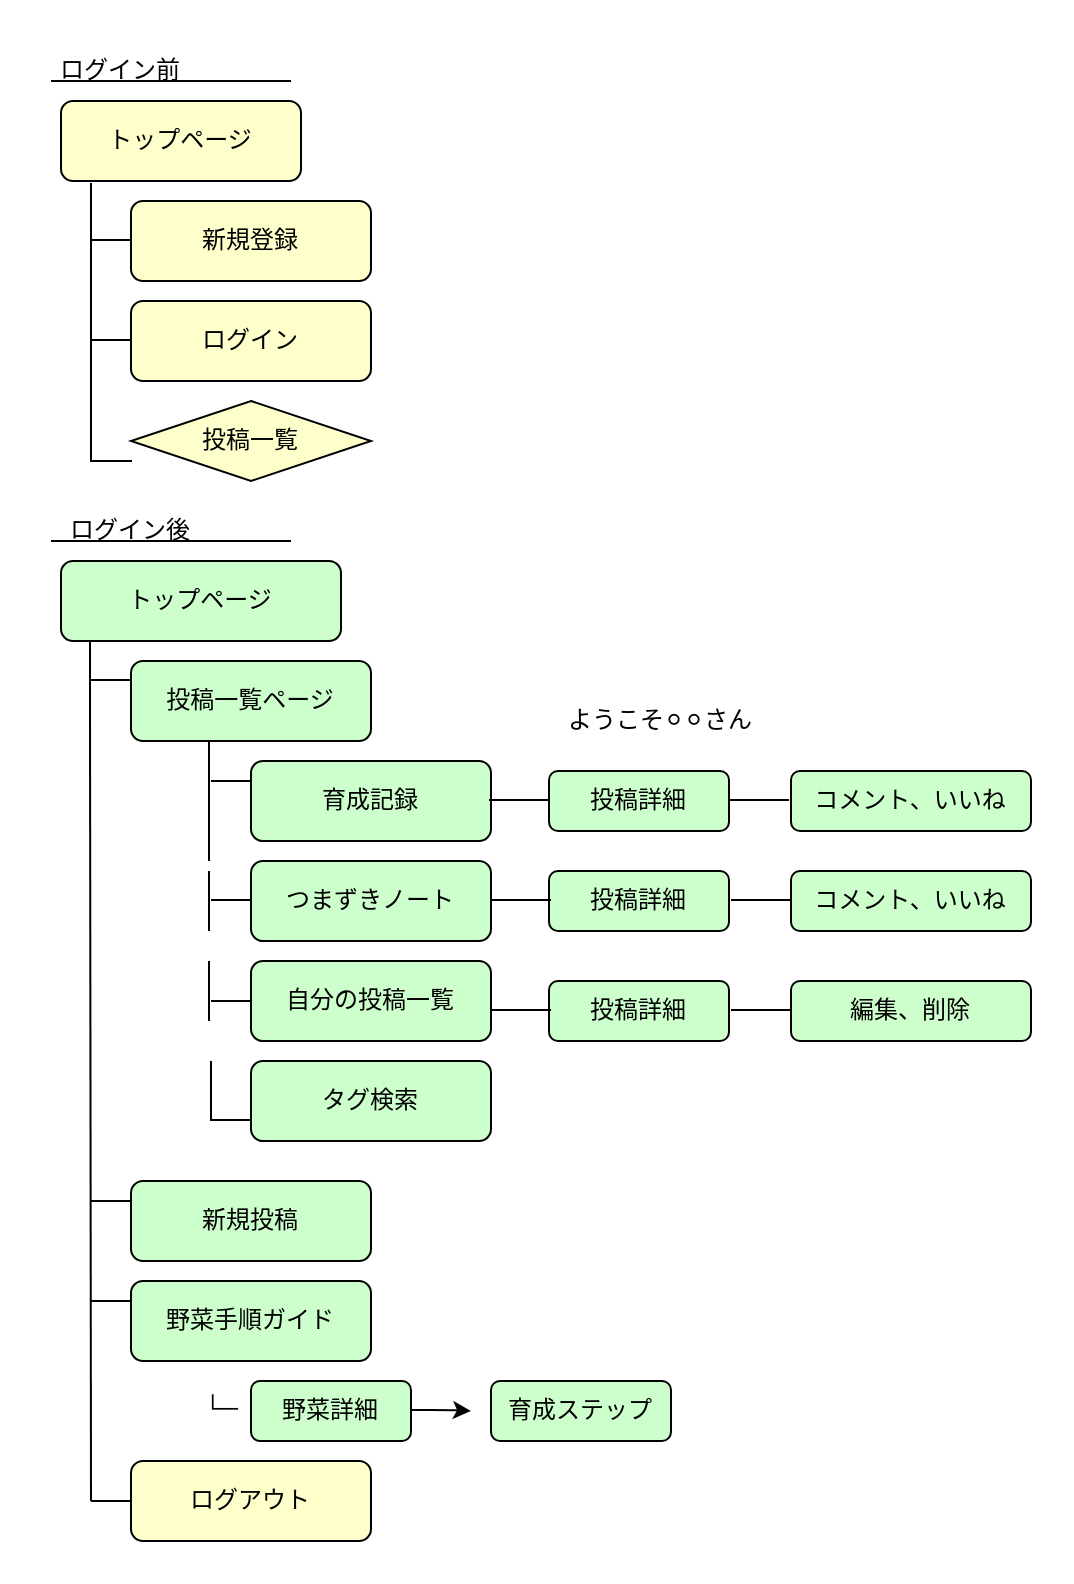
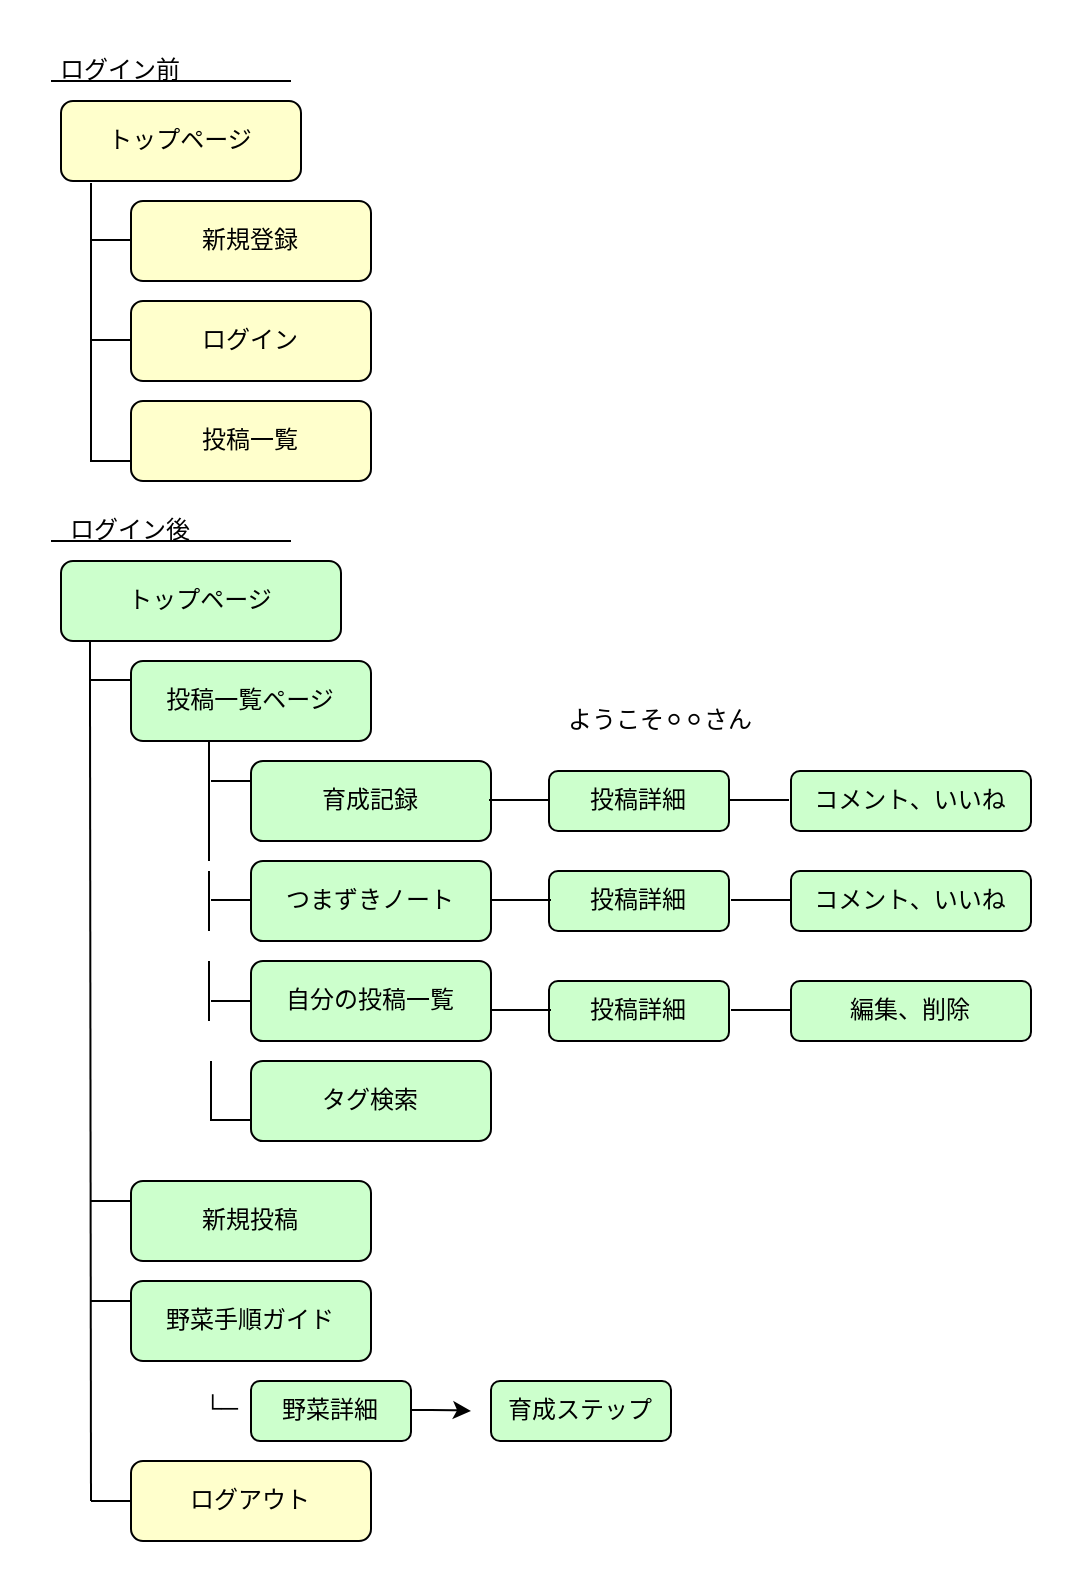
node "投稿一覧": shape diamond -> rounded rectangle
